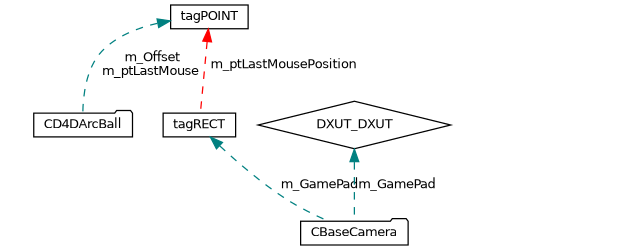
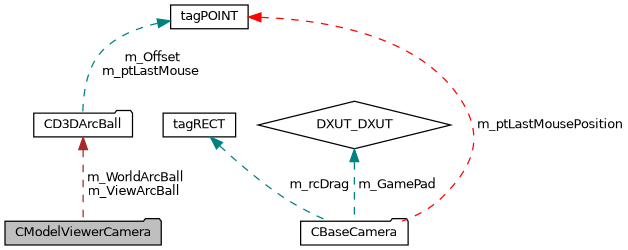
edge "tagRECT" -> "tagPOINT": now "CBaseCamera" -> "tagPOINT"
node "CD4DArcBall": label "CD4DArcBall" -> "CD3DArcBall"
edge "CBaseCamera" -> "tagRECT": label " m_GamePad" -> " m_rcDrag"
node "CModelViewerCamera": added
